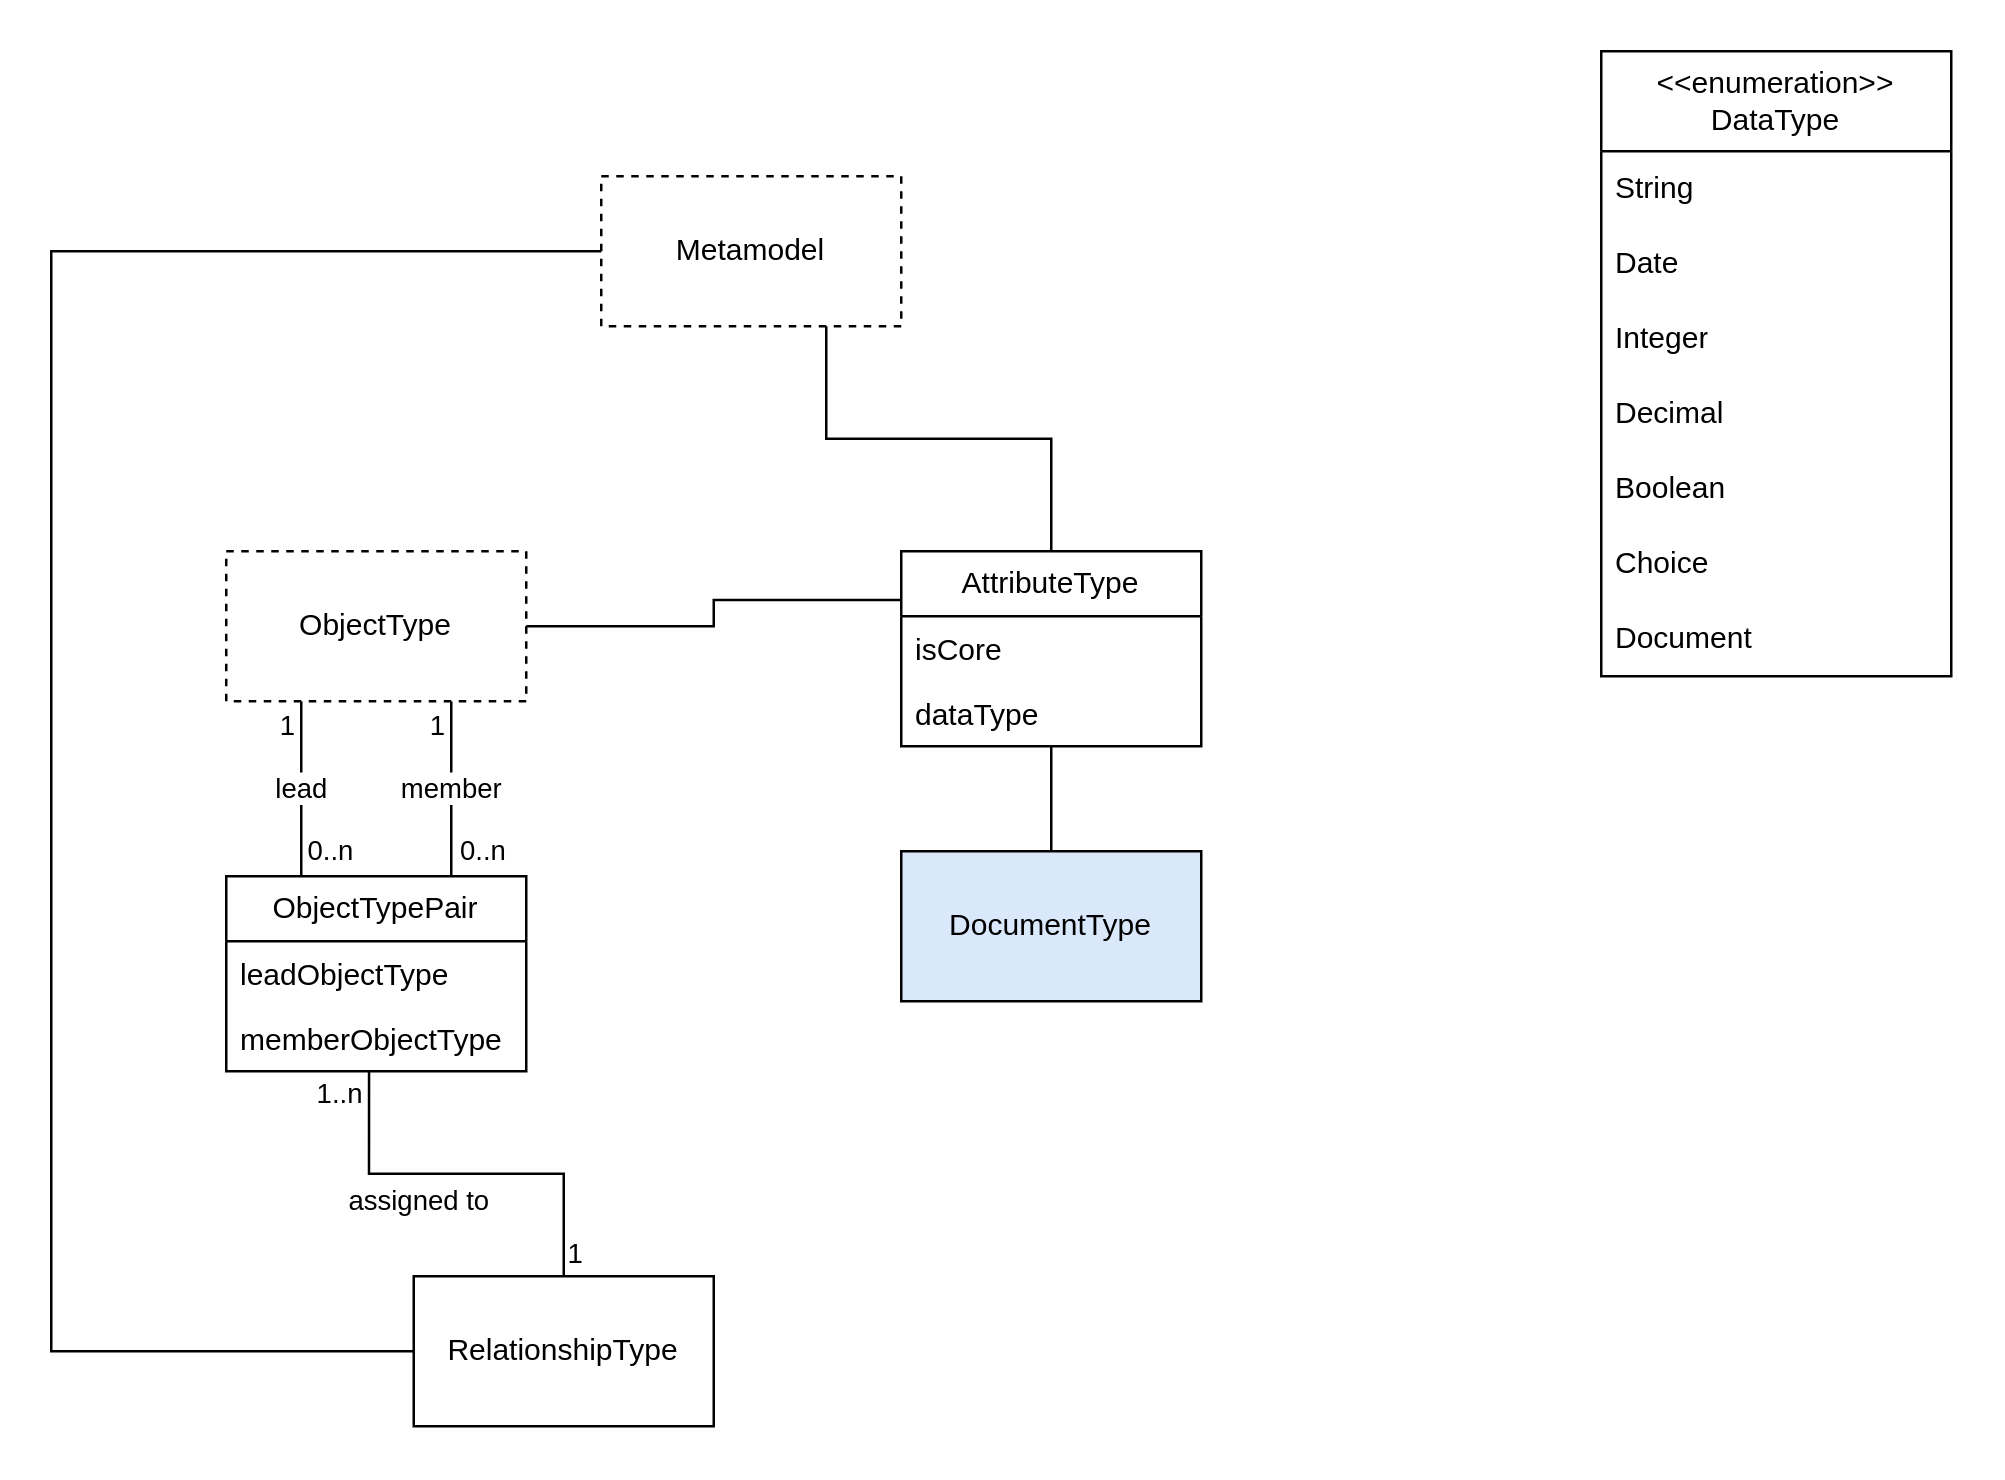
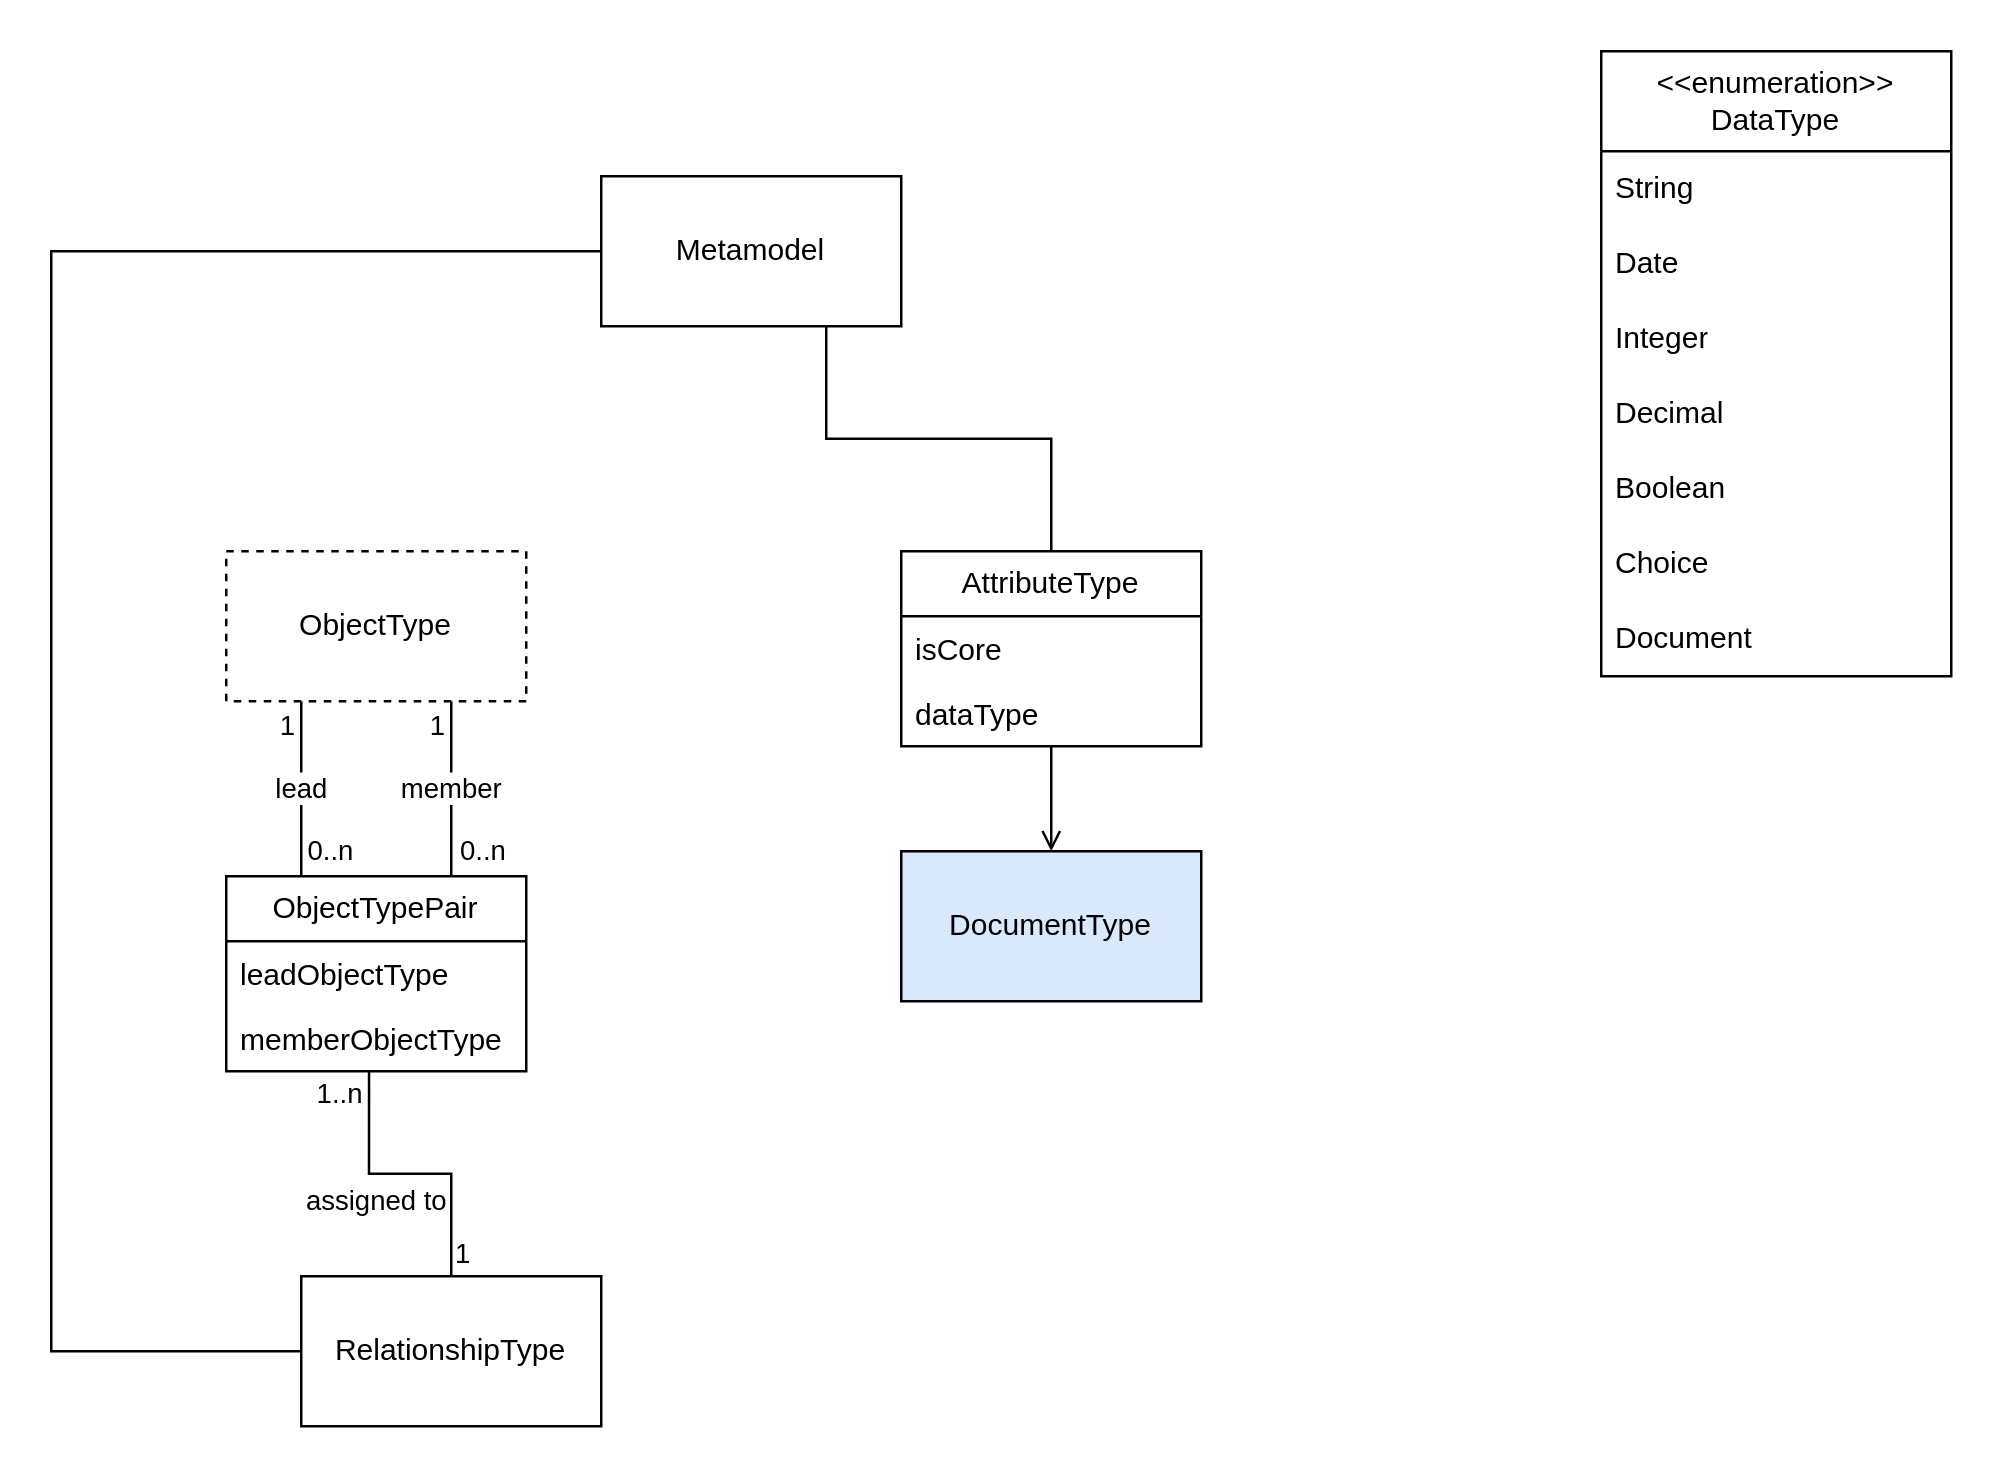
node "Metamodel": style dashed -> solid
edge "ObjectType" -- "AttributeType": removed
edge "AttributeType" -- "DocumentType": arrowhead none -> open
node "RelationshipType": moved (564, 1351) -> (451, 1351)
